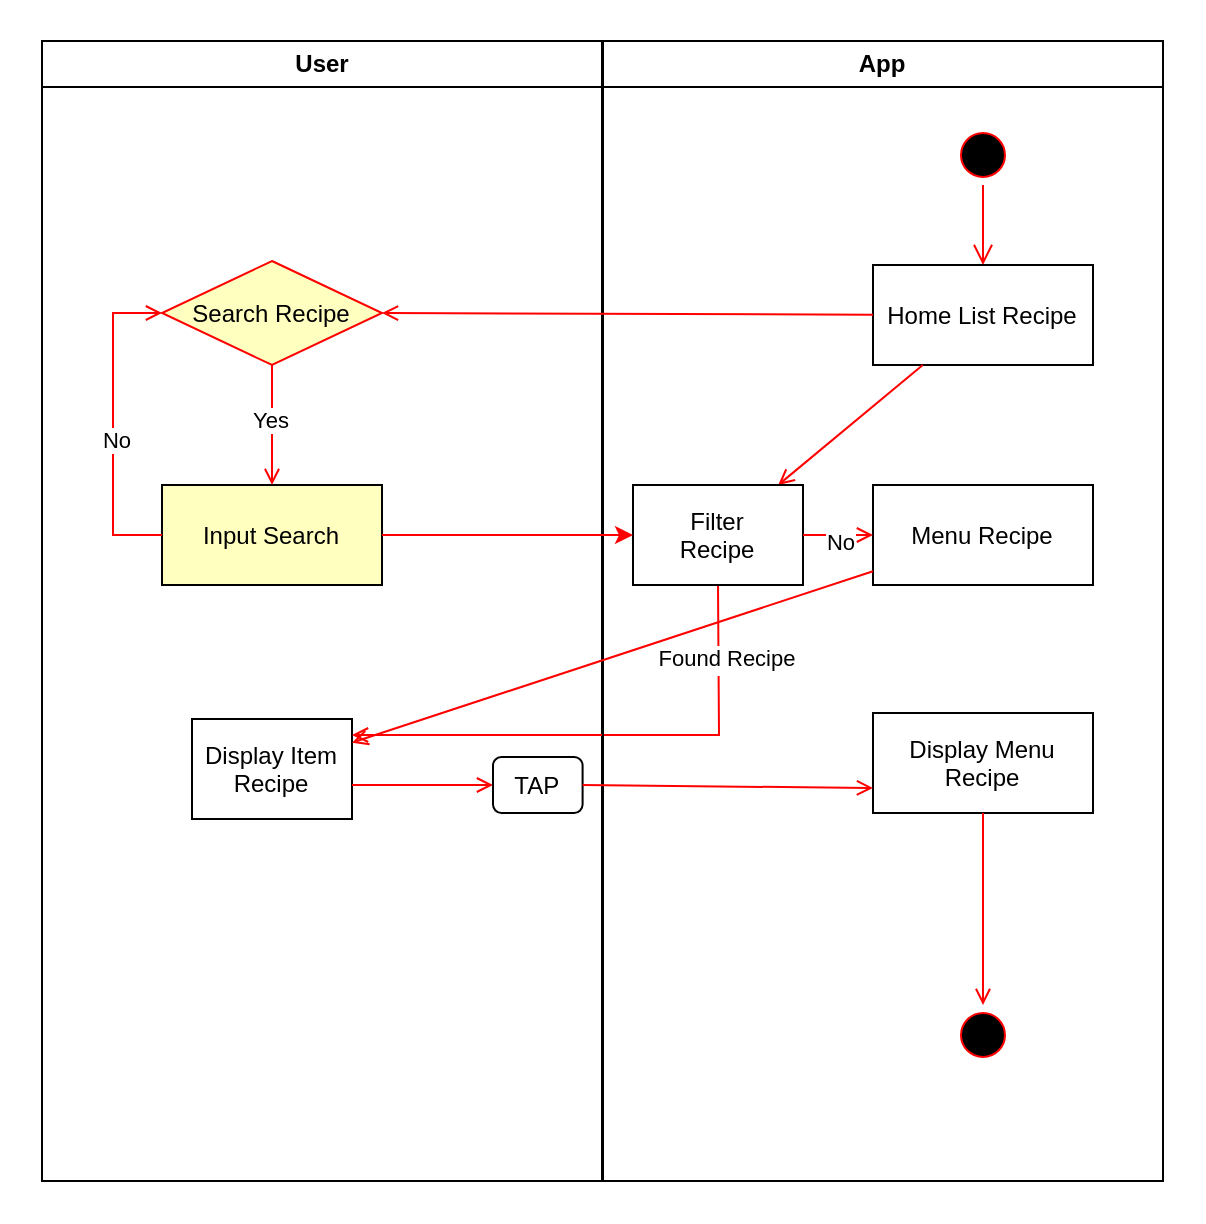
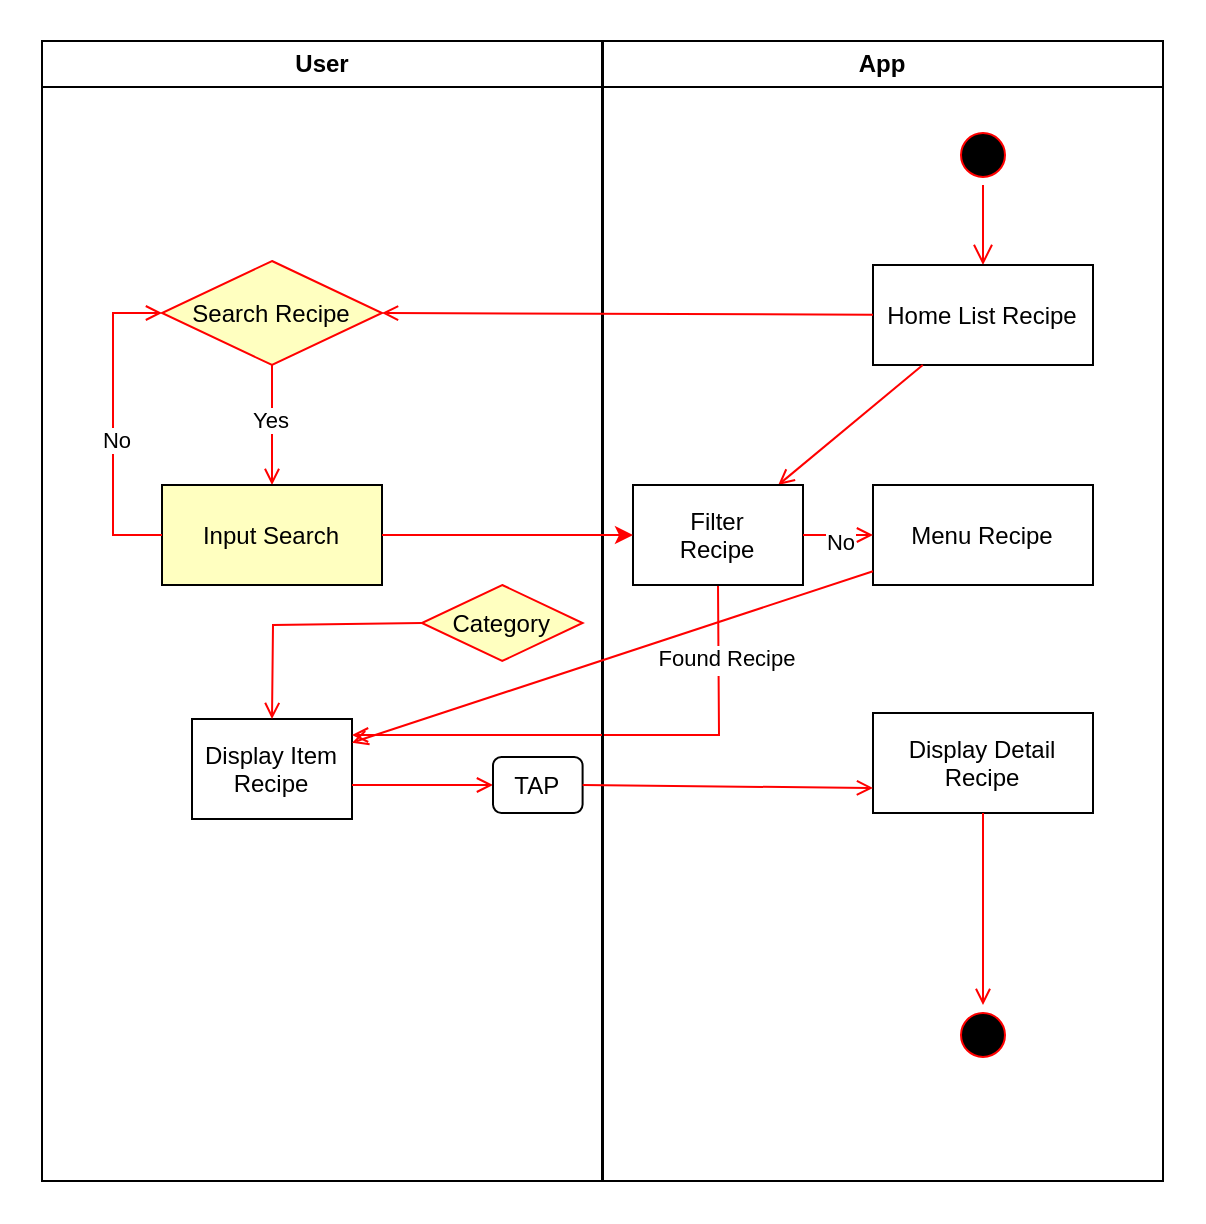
node "Category": added
edge "Category" -> "Display Item Recipe": added
node "Display Menu Recipe": label "Display Menu Recipe" -> "Display Detail Recipe"
